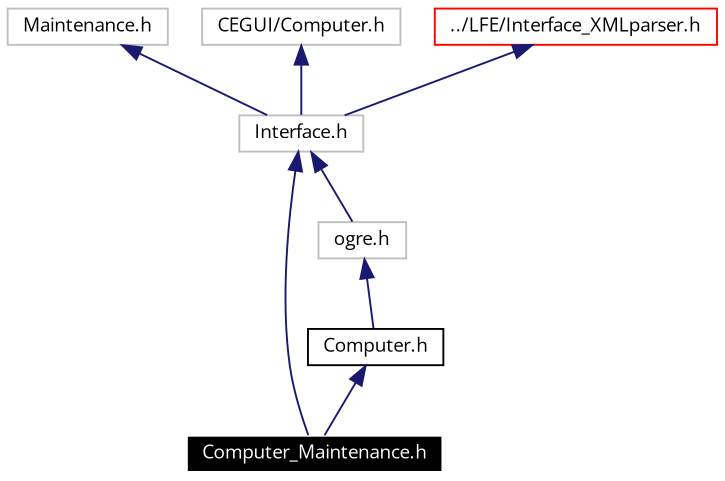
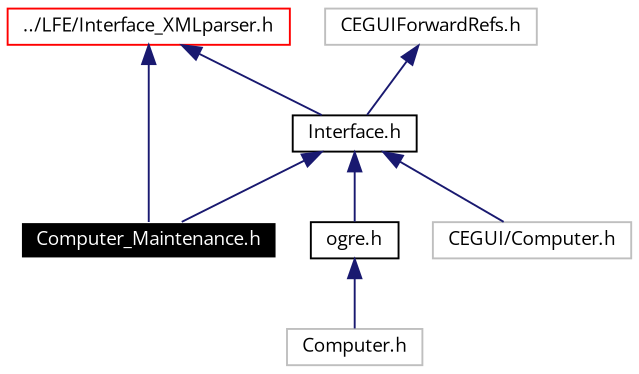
node "Maintenance.h": label "Maintenance.h" -> "CEGUIForwardRefs.h"
edge "Interface.h" -> "CEGUI/Computer.h": reversed
node "Interface.h": color grey75 -> black
node "ogre.h": color grey75 -> black
node "Computer.h": color black -> grey75
edge "Computer_Maintenance.h" -> "Computer.h": now "Computer_Maintenance.h" -> "../LFE/Interface_XMLparser.h"
